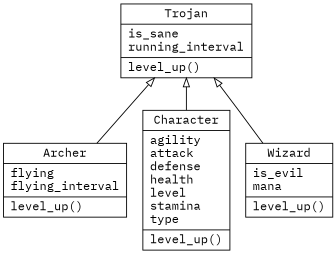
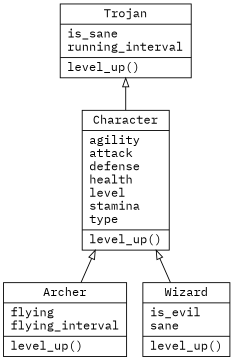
edge "Archer" -> "Trojan": now "Archer" -> "Character"
edge "Wizard" -> "Trojan": now "Wizard" -> "Character"
node "Wizard": text "mana" -> "sane"
